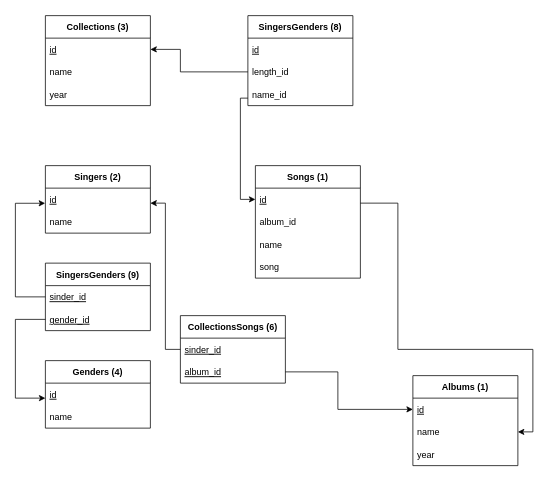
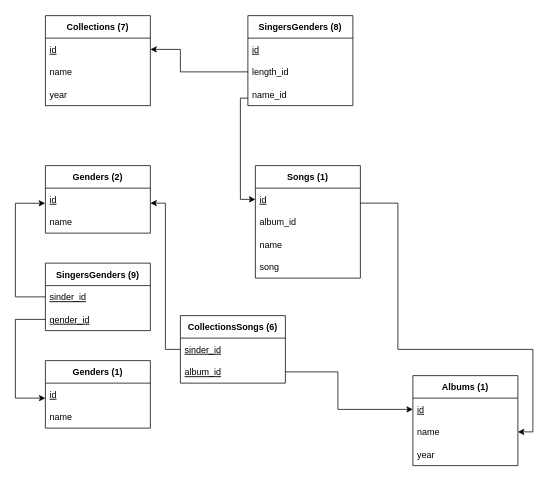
node "Collections (3)": label "Collections (3)" -> "Collections (7)"
node "Singers (2)": label "Singers (2)" -> "Genders (2)"
node "Genders (4)": label "Genders (4)" -> "Genders (1)"
